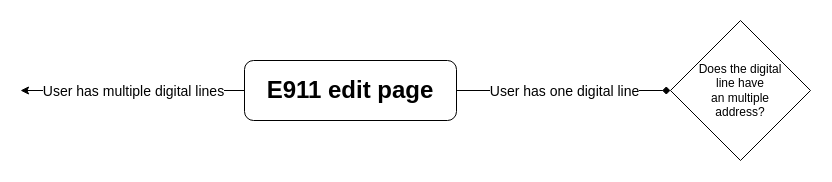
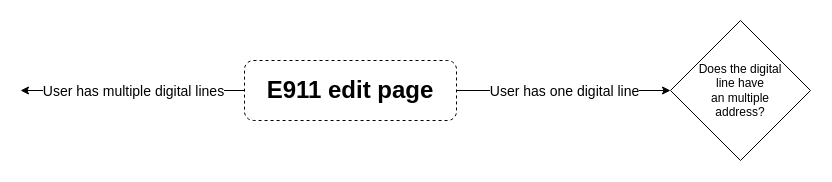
node "E911 edit page": style solid -> dashed
edge "E911 edit page" -> "Does the digital line have an multiple address?": arrowhead diamond -> classic
